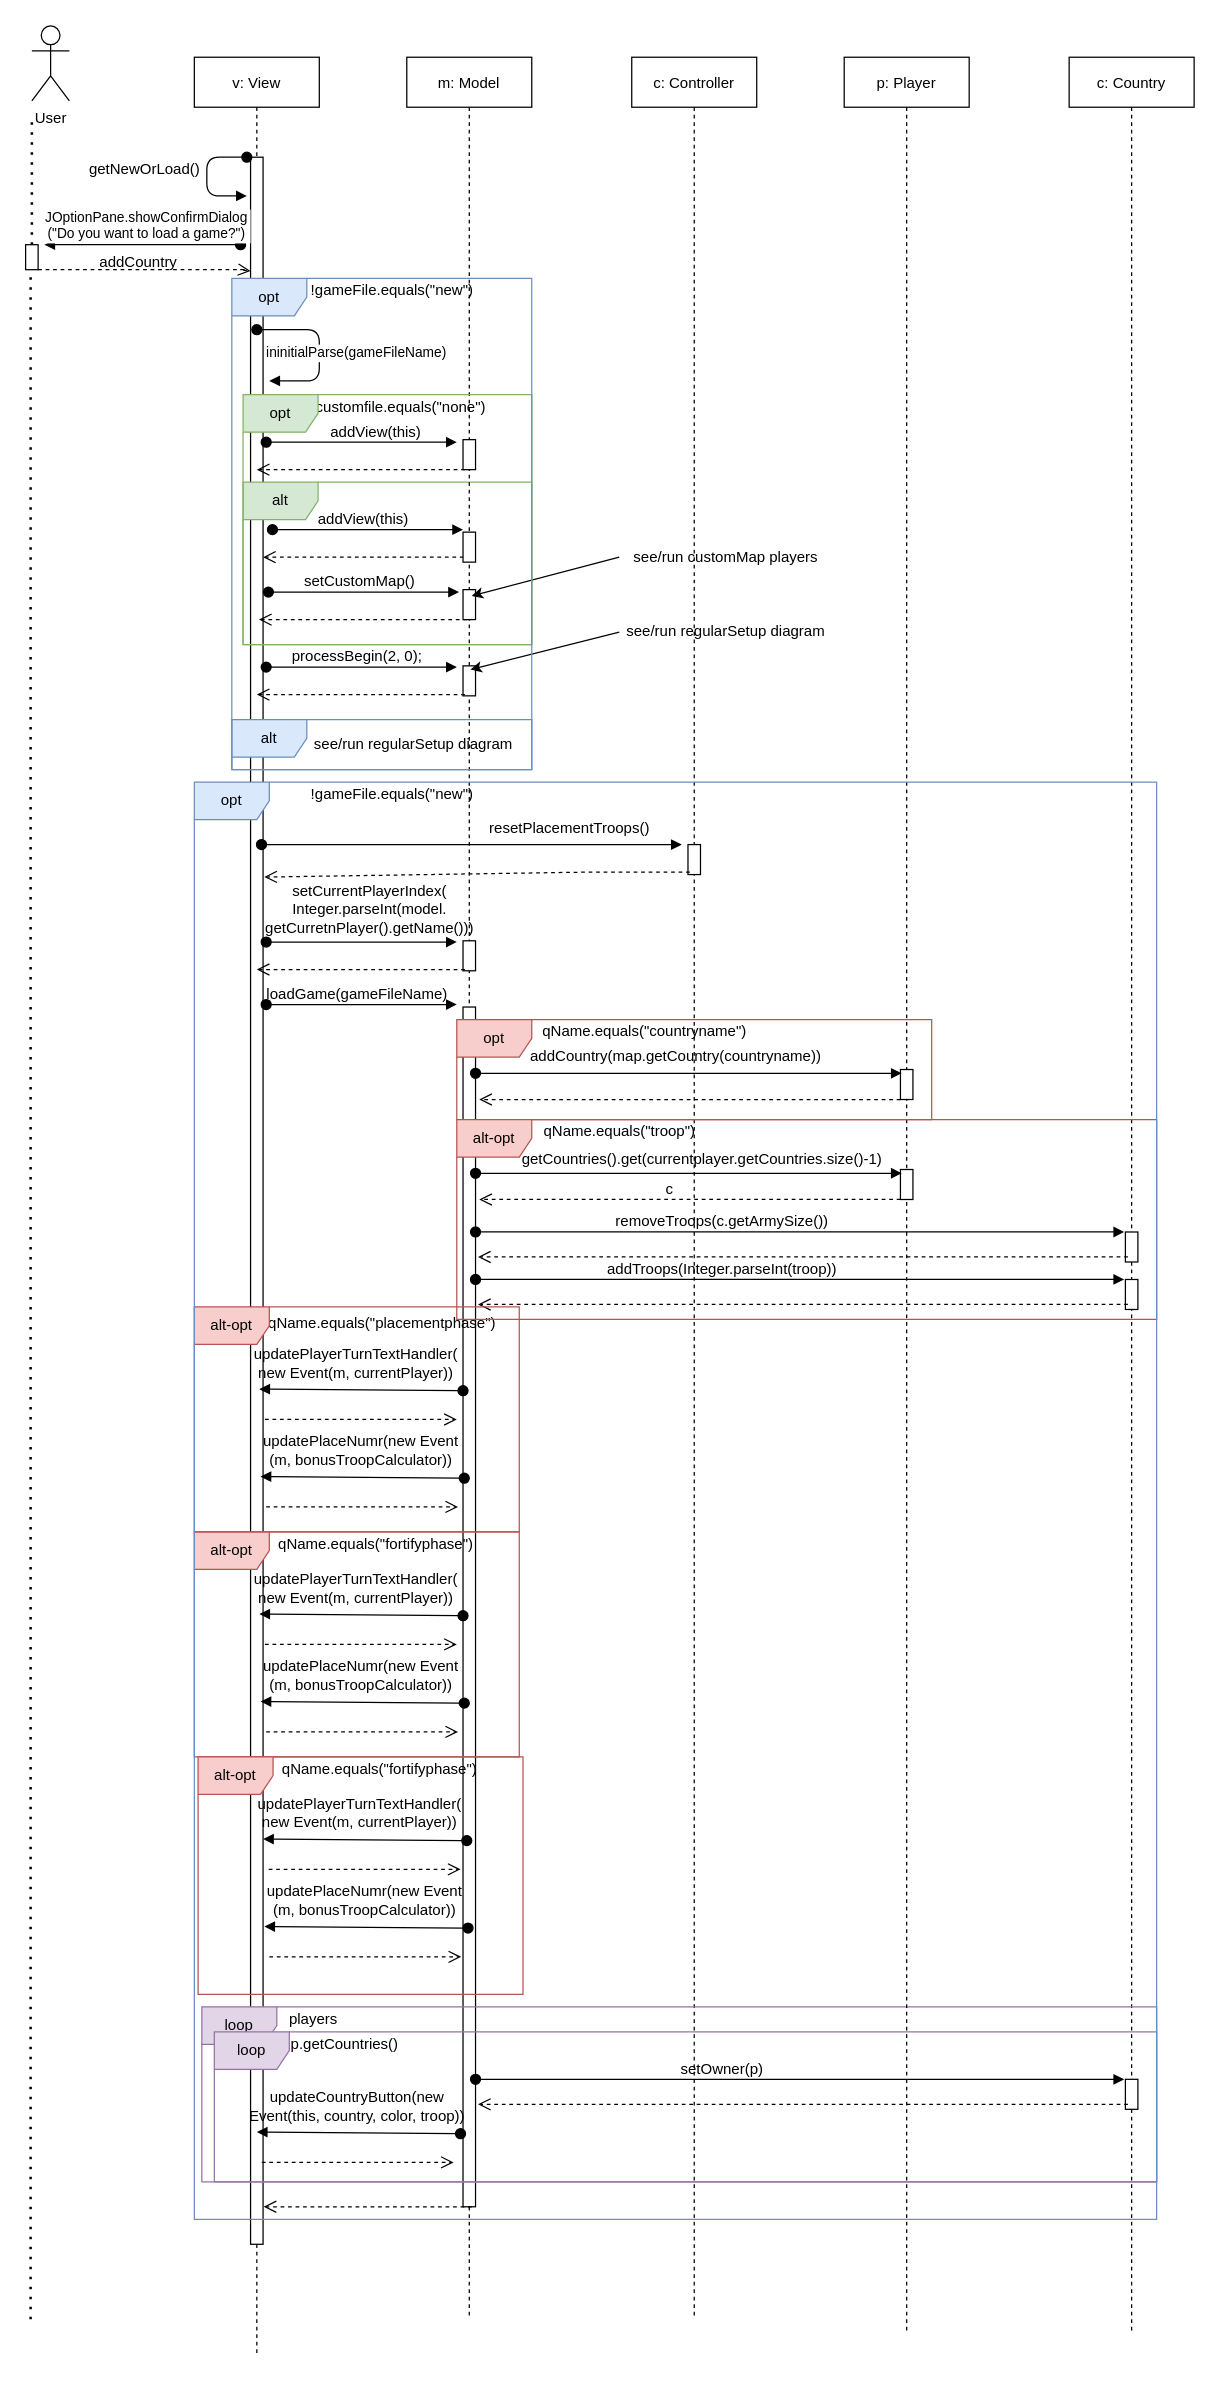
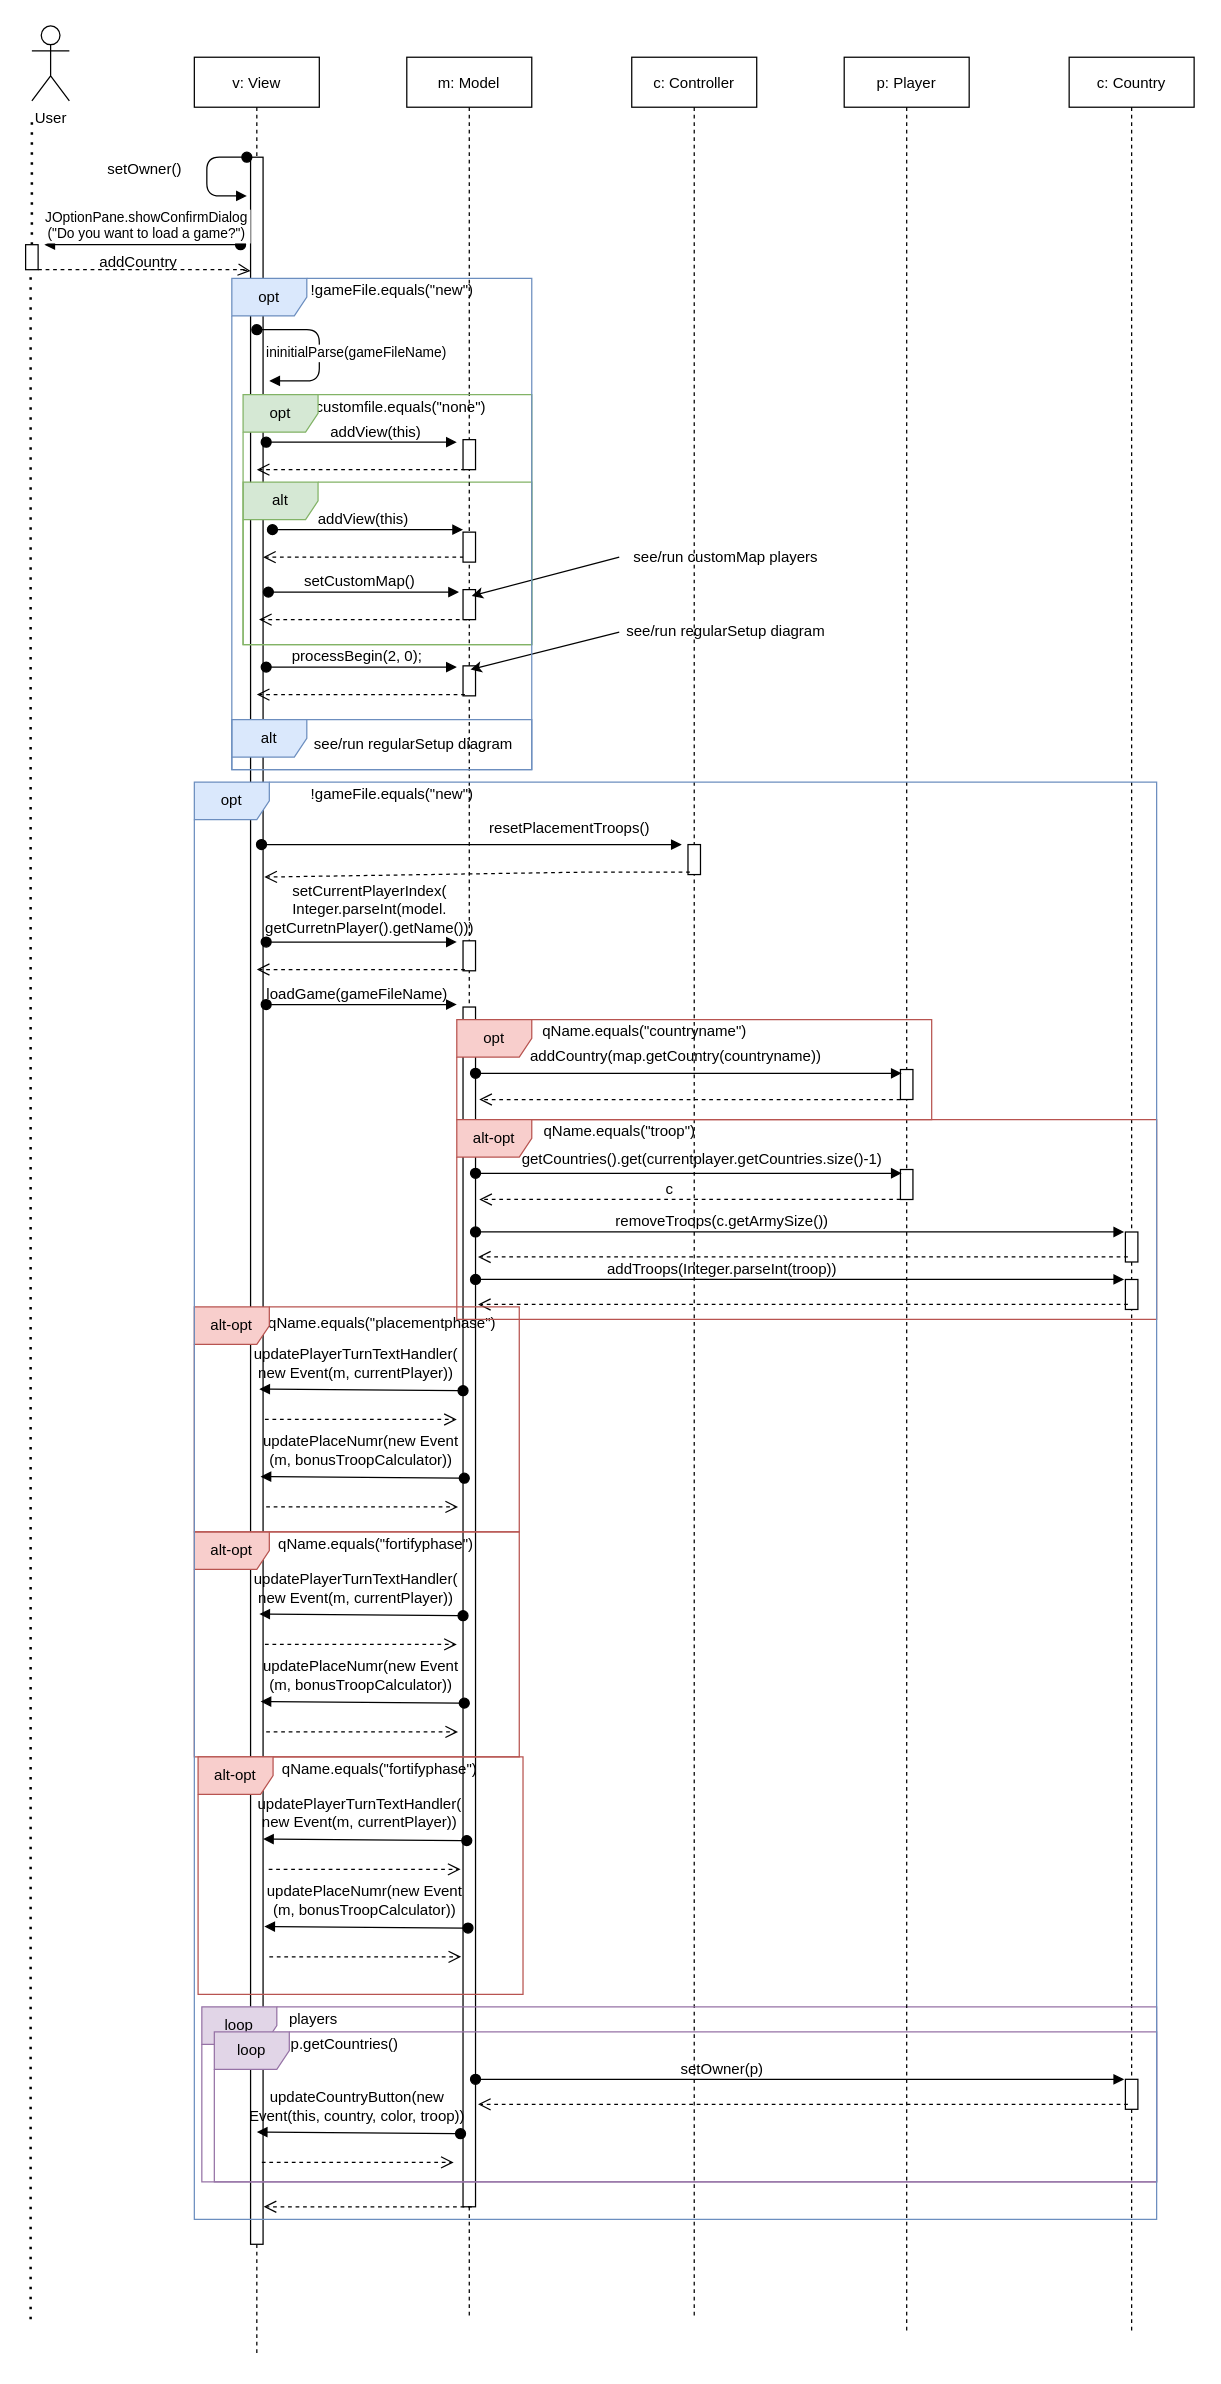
node "getNewOrLoad()": label "getNewOrLoad()" -> "setOwner()"
